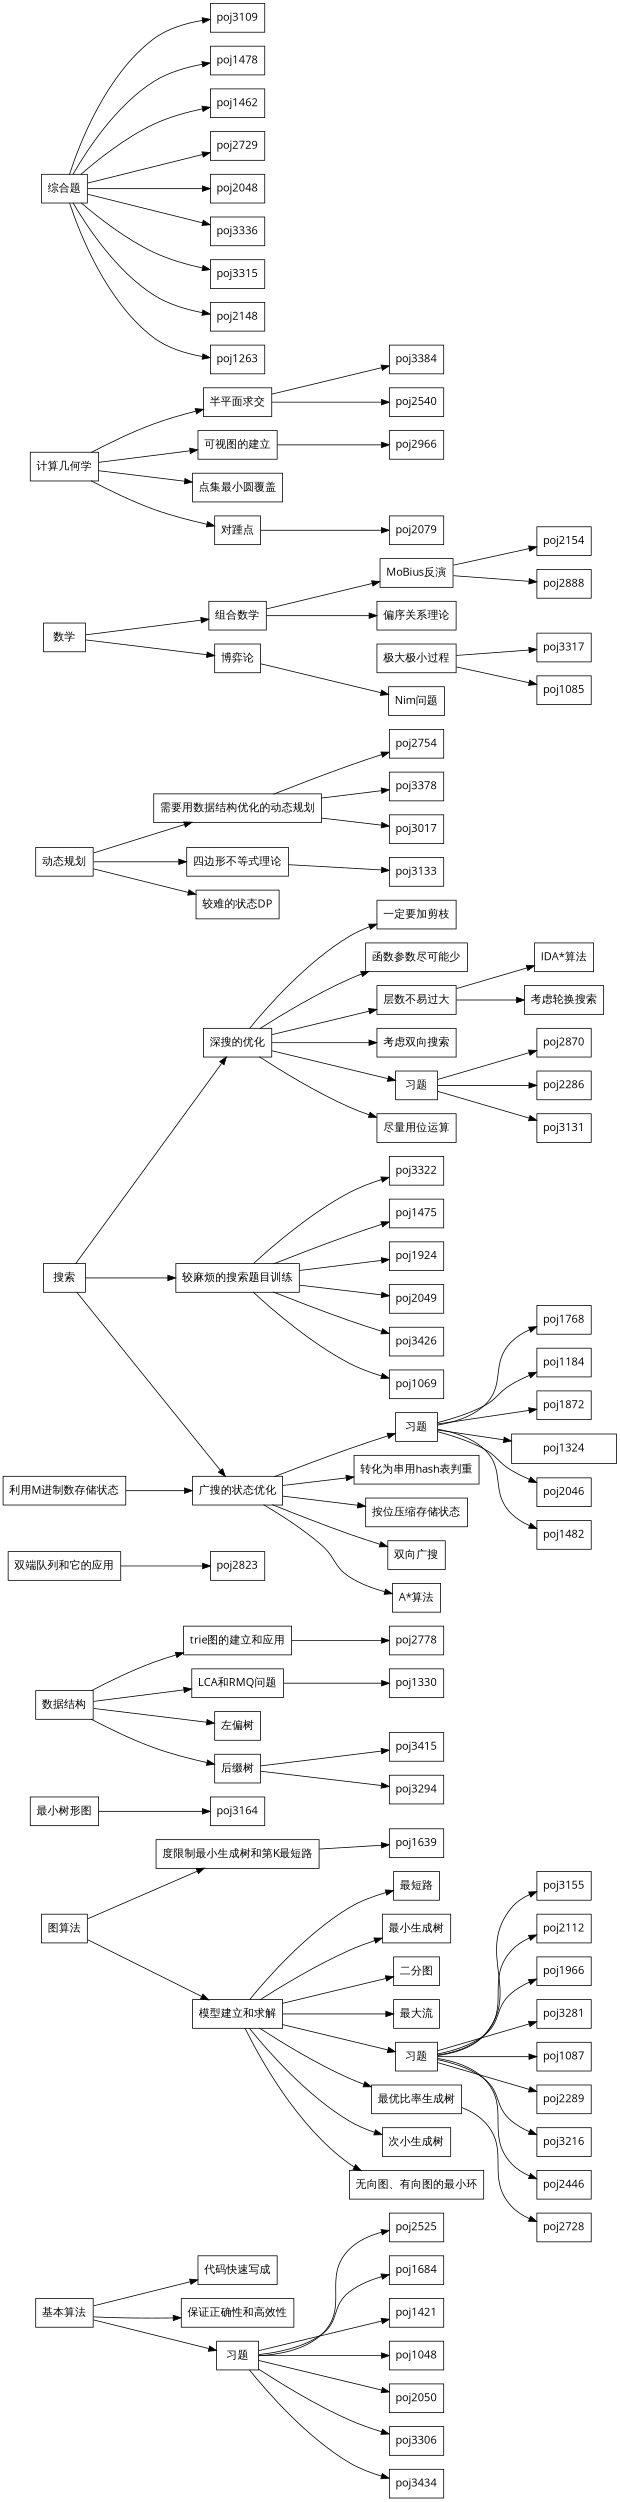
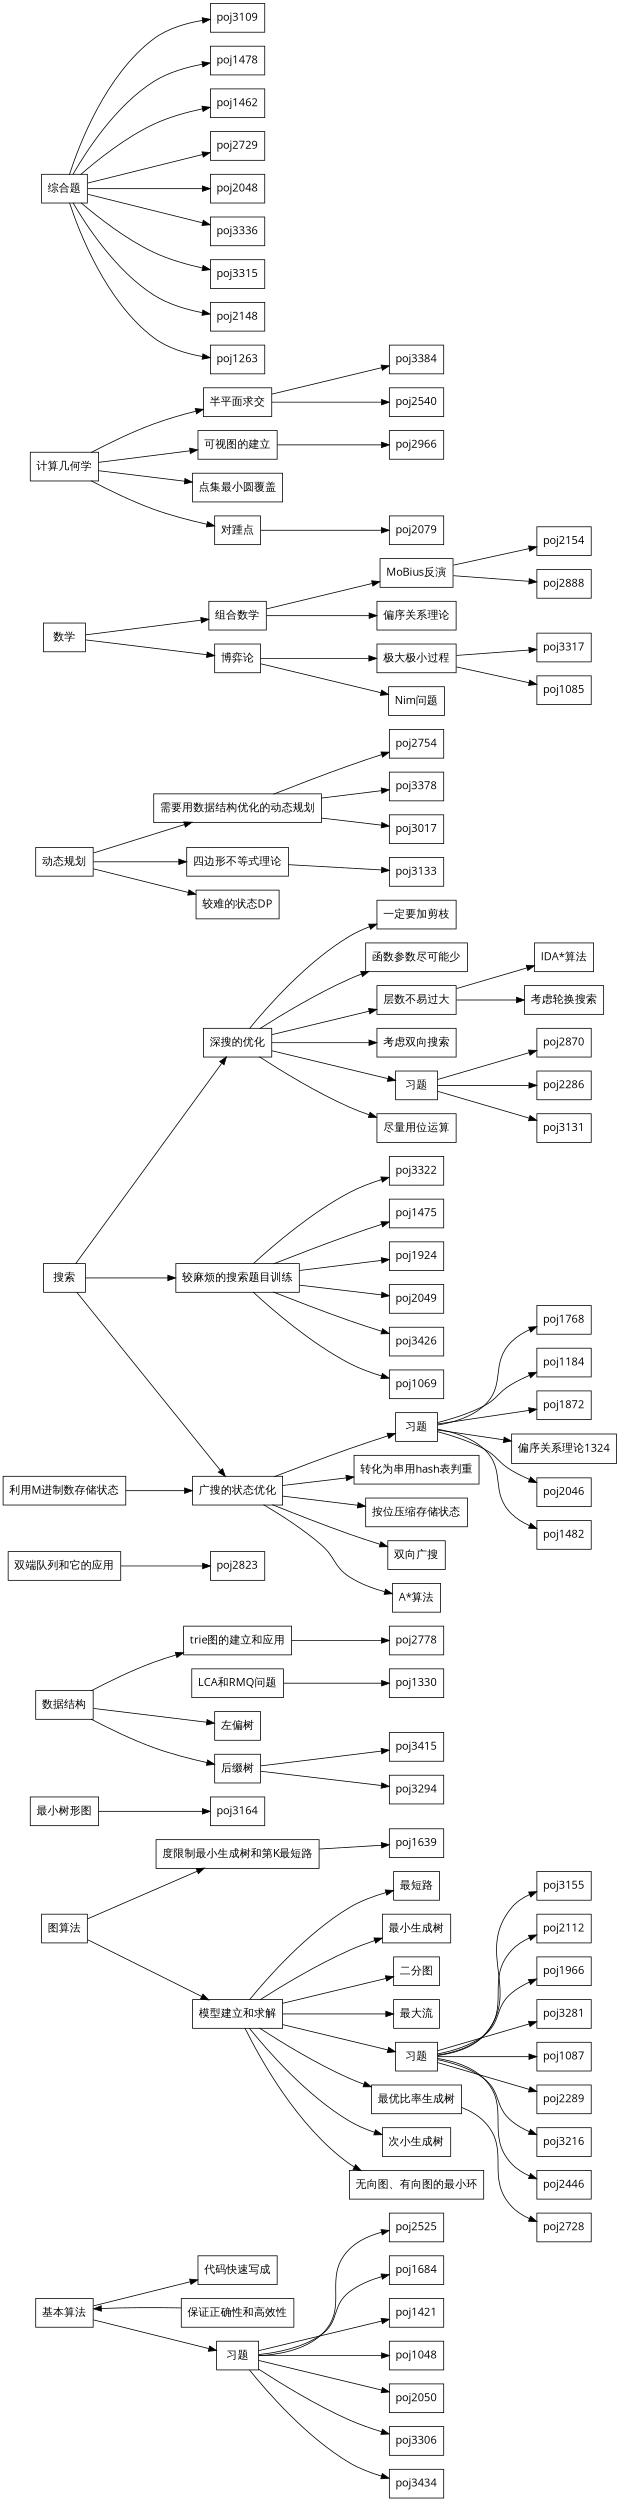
edge "博弈论" -> "极大极小过程": added
node "poj1324": label "poj1324" -> "偏序关系理论1324"
edge "数据结构" -> "LCA和RMQ问题": removed
edge "基本算法" -> "保证正确性和高效性": reversed
